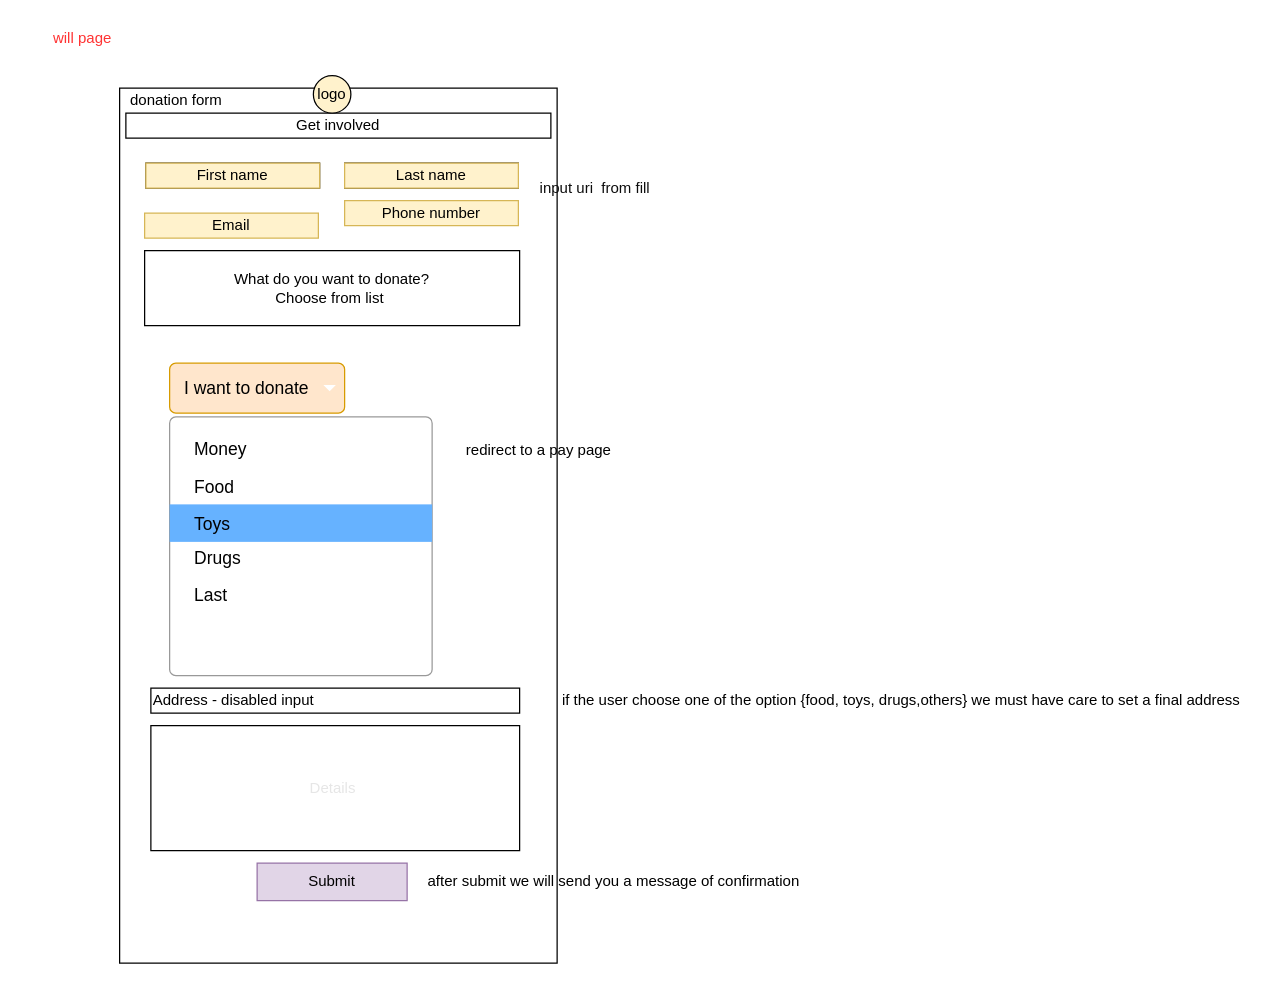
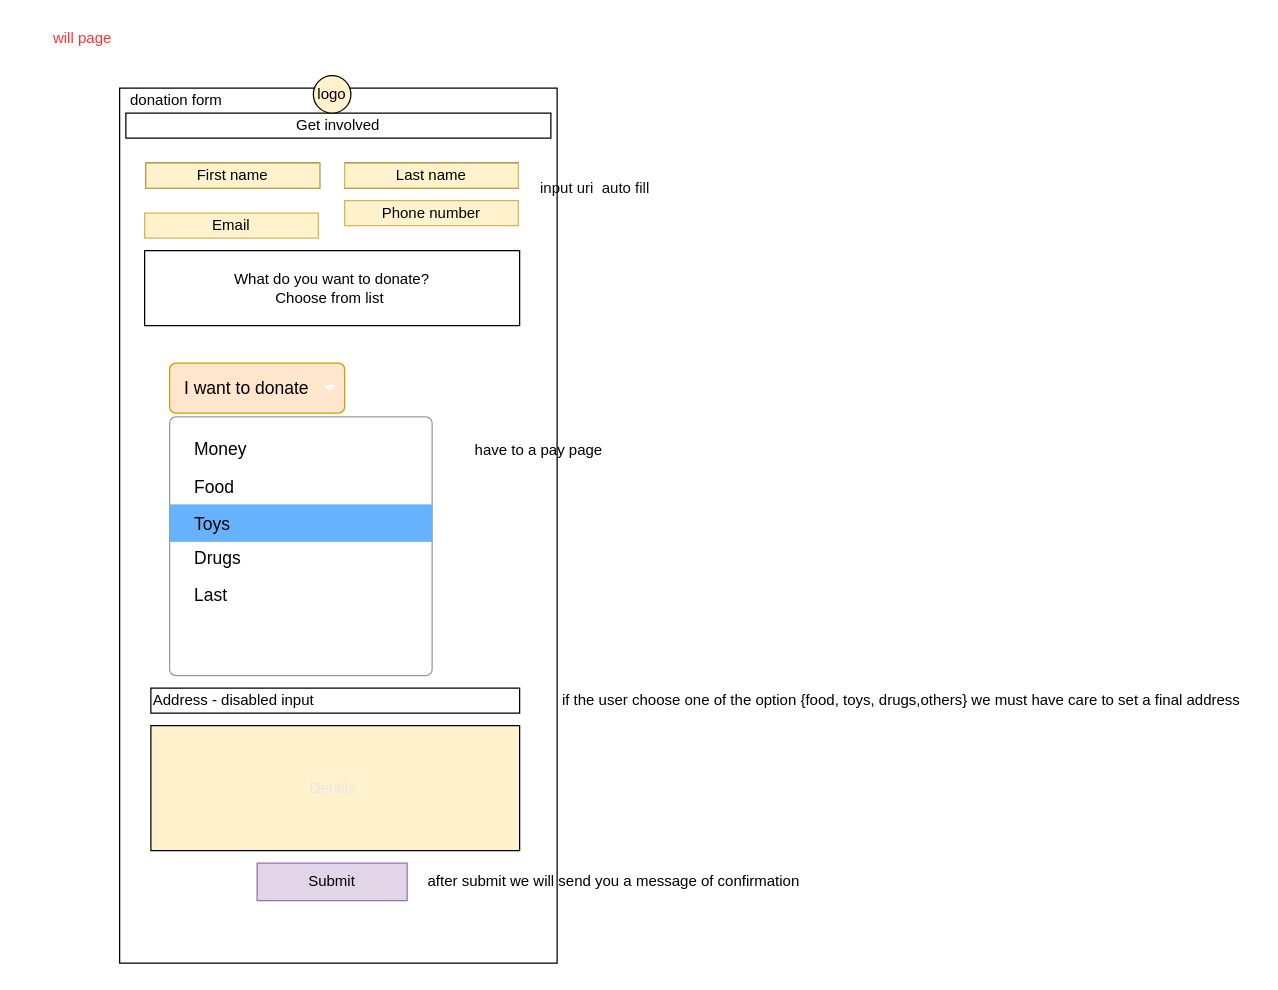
node "input uri from fill": label "input uri from fill" -> "input uri auto fill"
node "redirect to a pay page": label "redirect to a pay page" -> "have to a pay page"
node "Details": fillcolor #ffffff -> #fff2cc
